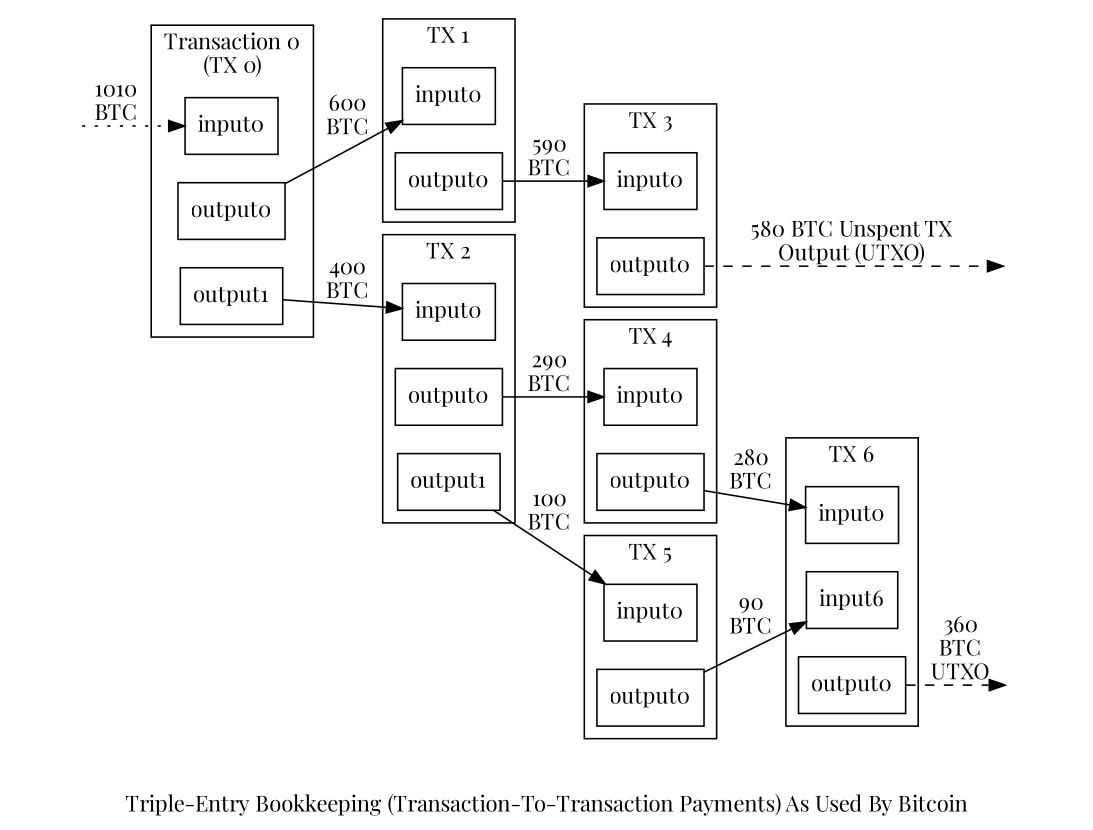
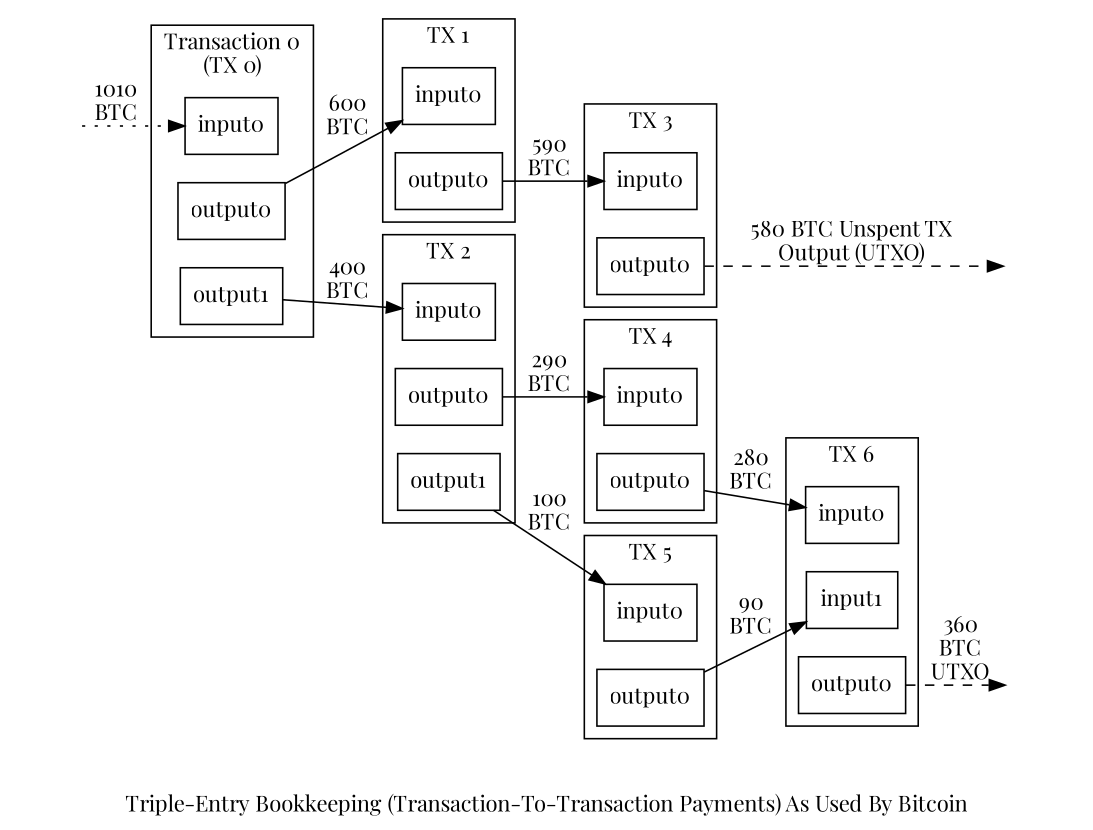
node "input6": label "input6" -> "input1"
